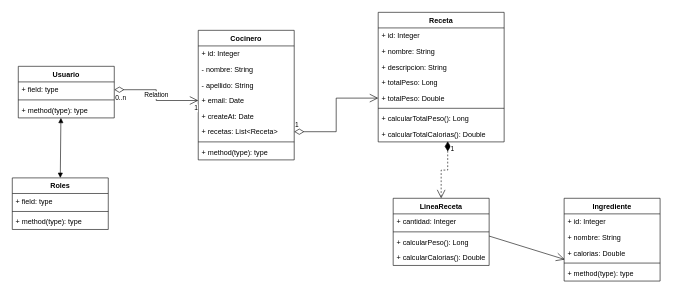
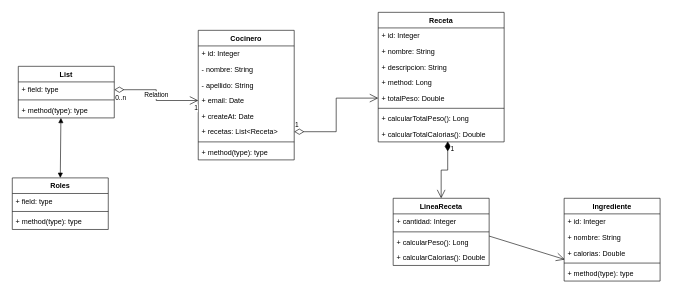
node "Usuario": label "Usuario" -> "List"
node "+ totalPeso: Long": label "+ totalPeso: Long" -> "+ method: Long"
edge "+ calcularTotalCalorias(): Double" -- "LineaReceta": style dashed -> solid
